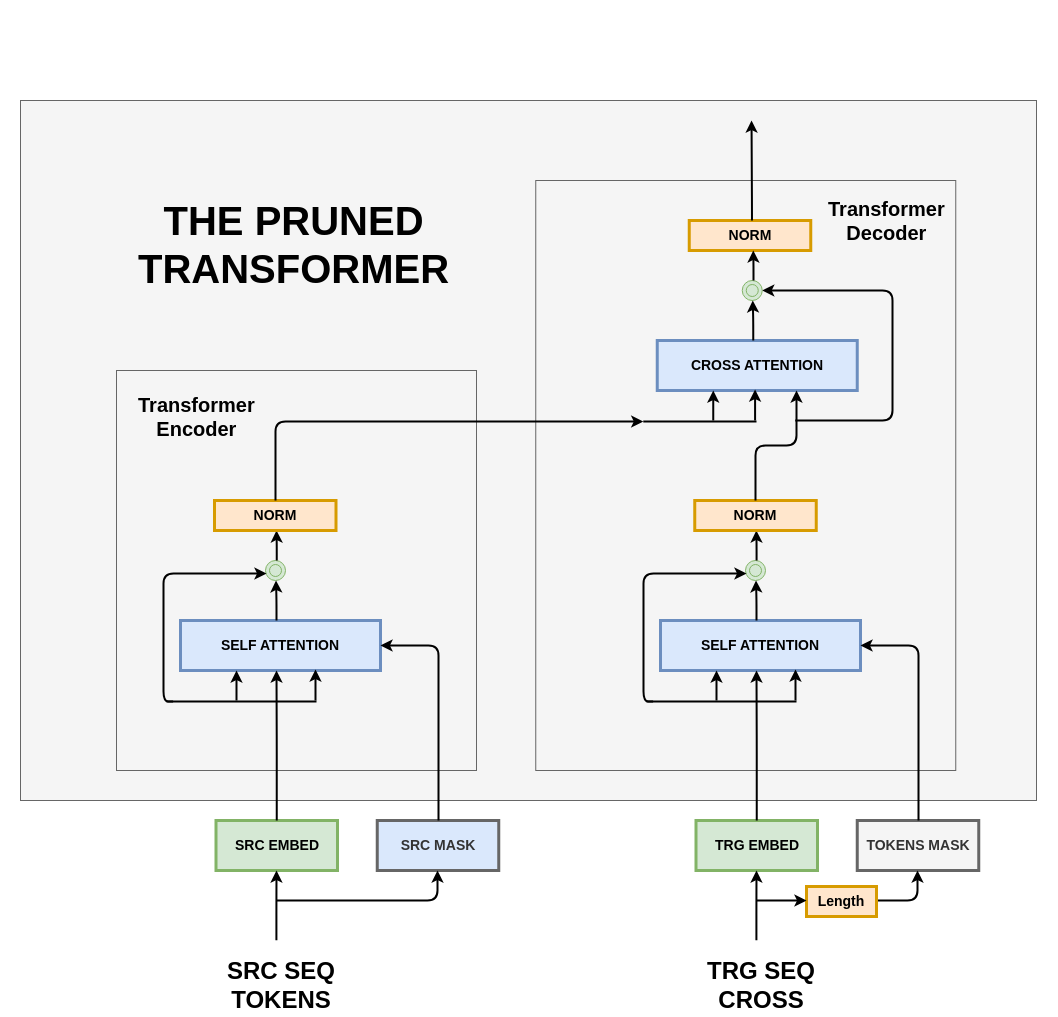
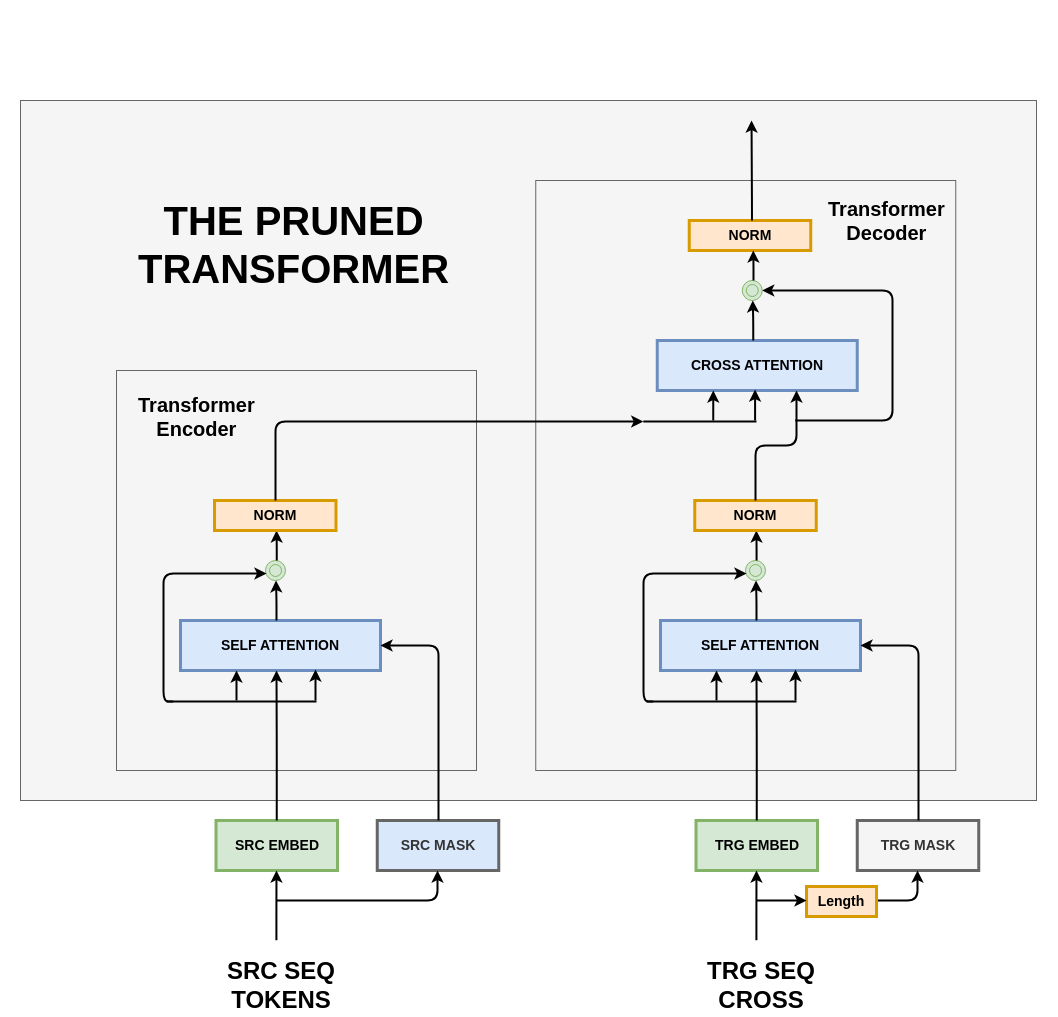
node "TOKENS MASK": label "TOKENS MASK" -> "TRG MASK"
